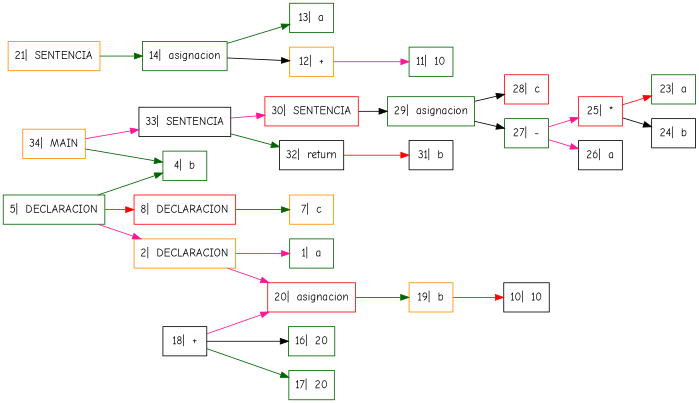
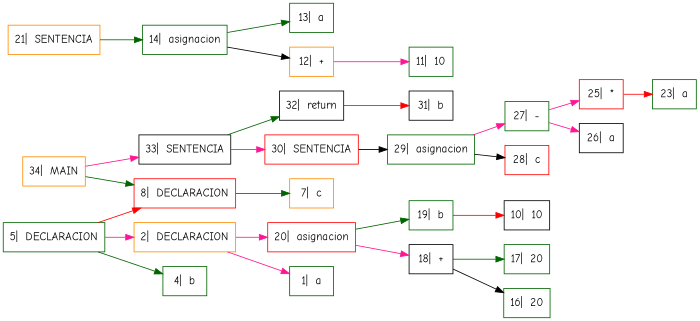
edge "29|  asignacion" -> "27|  -": color black -> deeppink
node "24|  b": removed
edge "34|  MAIN" -> "4|  b": now "34|  MAIN" -> "8|  DECLARACION"
node "19|  b": color darkorange -> darkgreen
edge "18|  +" -> "20|  asignacion": reversed
